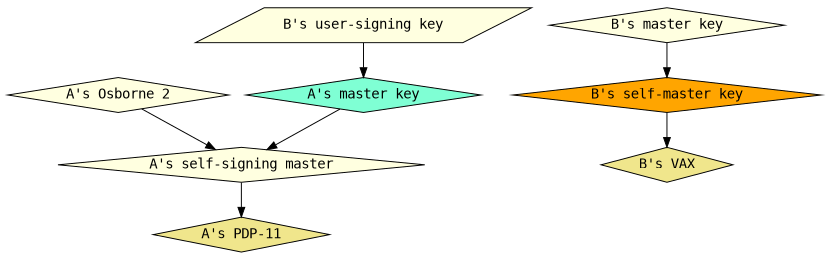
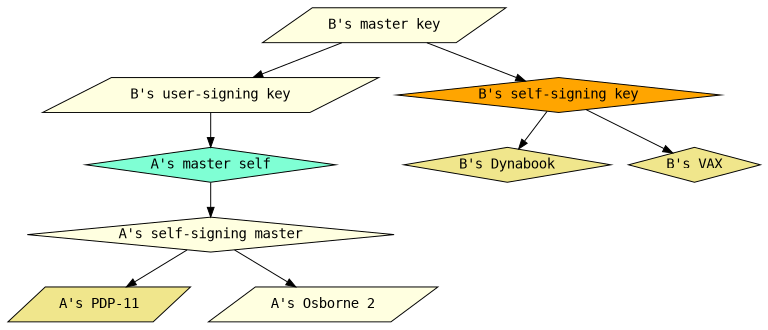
node "B's master key": shape diamond -> parallelogram
edge "B's master key" -> "B's user-signing key": added
node "A's Osborne 2": shape diamond -> parallelogram
node "A's master key": label "A's master key" -> "A's master self"
node "B's self-master key": label "B's self-master key" -> "B's self-signing key"
edge "A's Osborne 2" -> "A's self-signing master": reversed
node "B's Dynabook": added
node "A's PDP-11": shape diamond -> parallelogram
